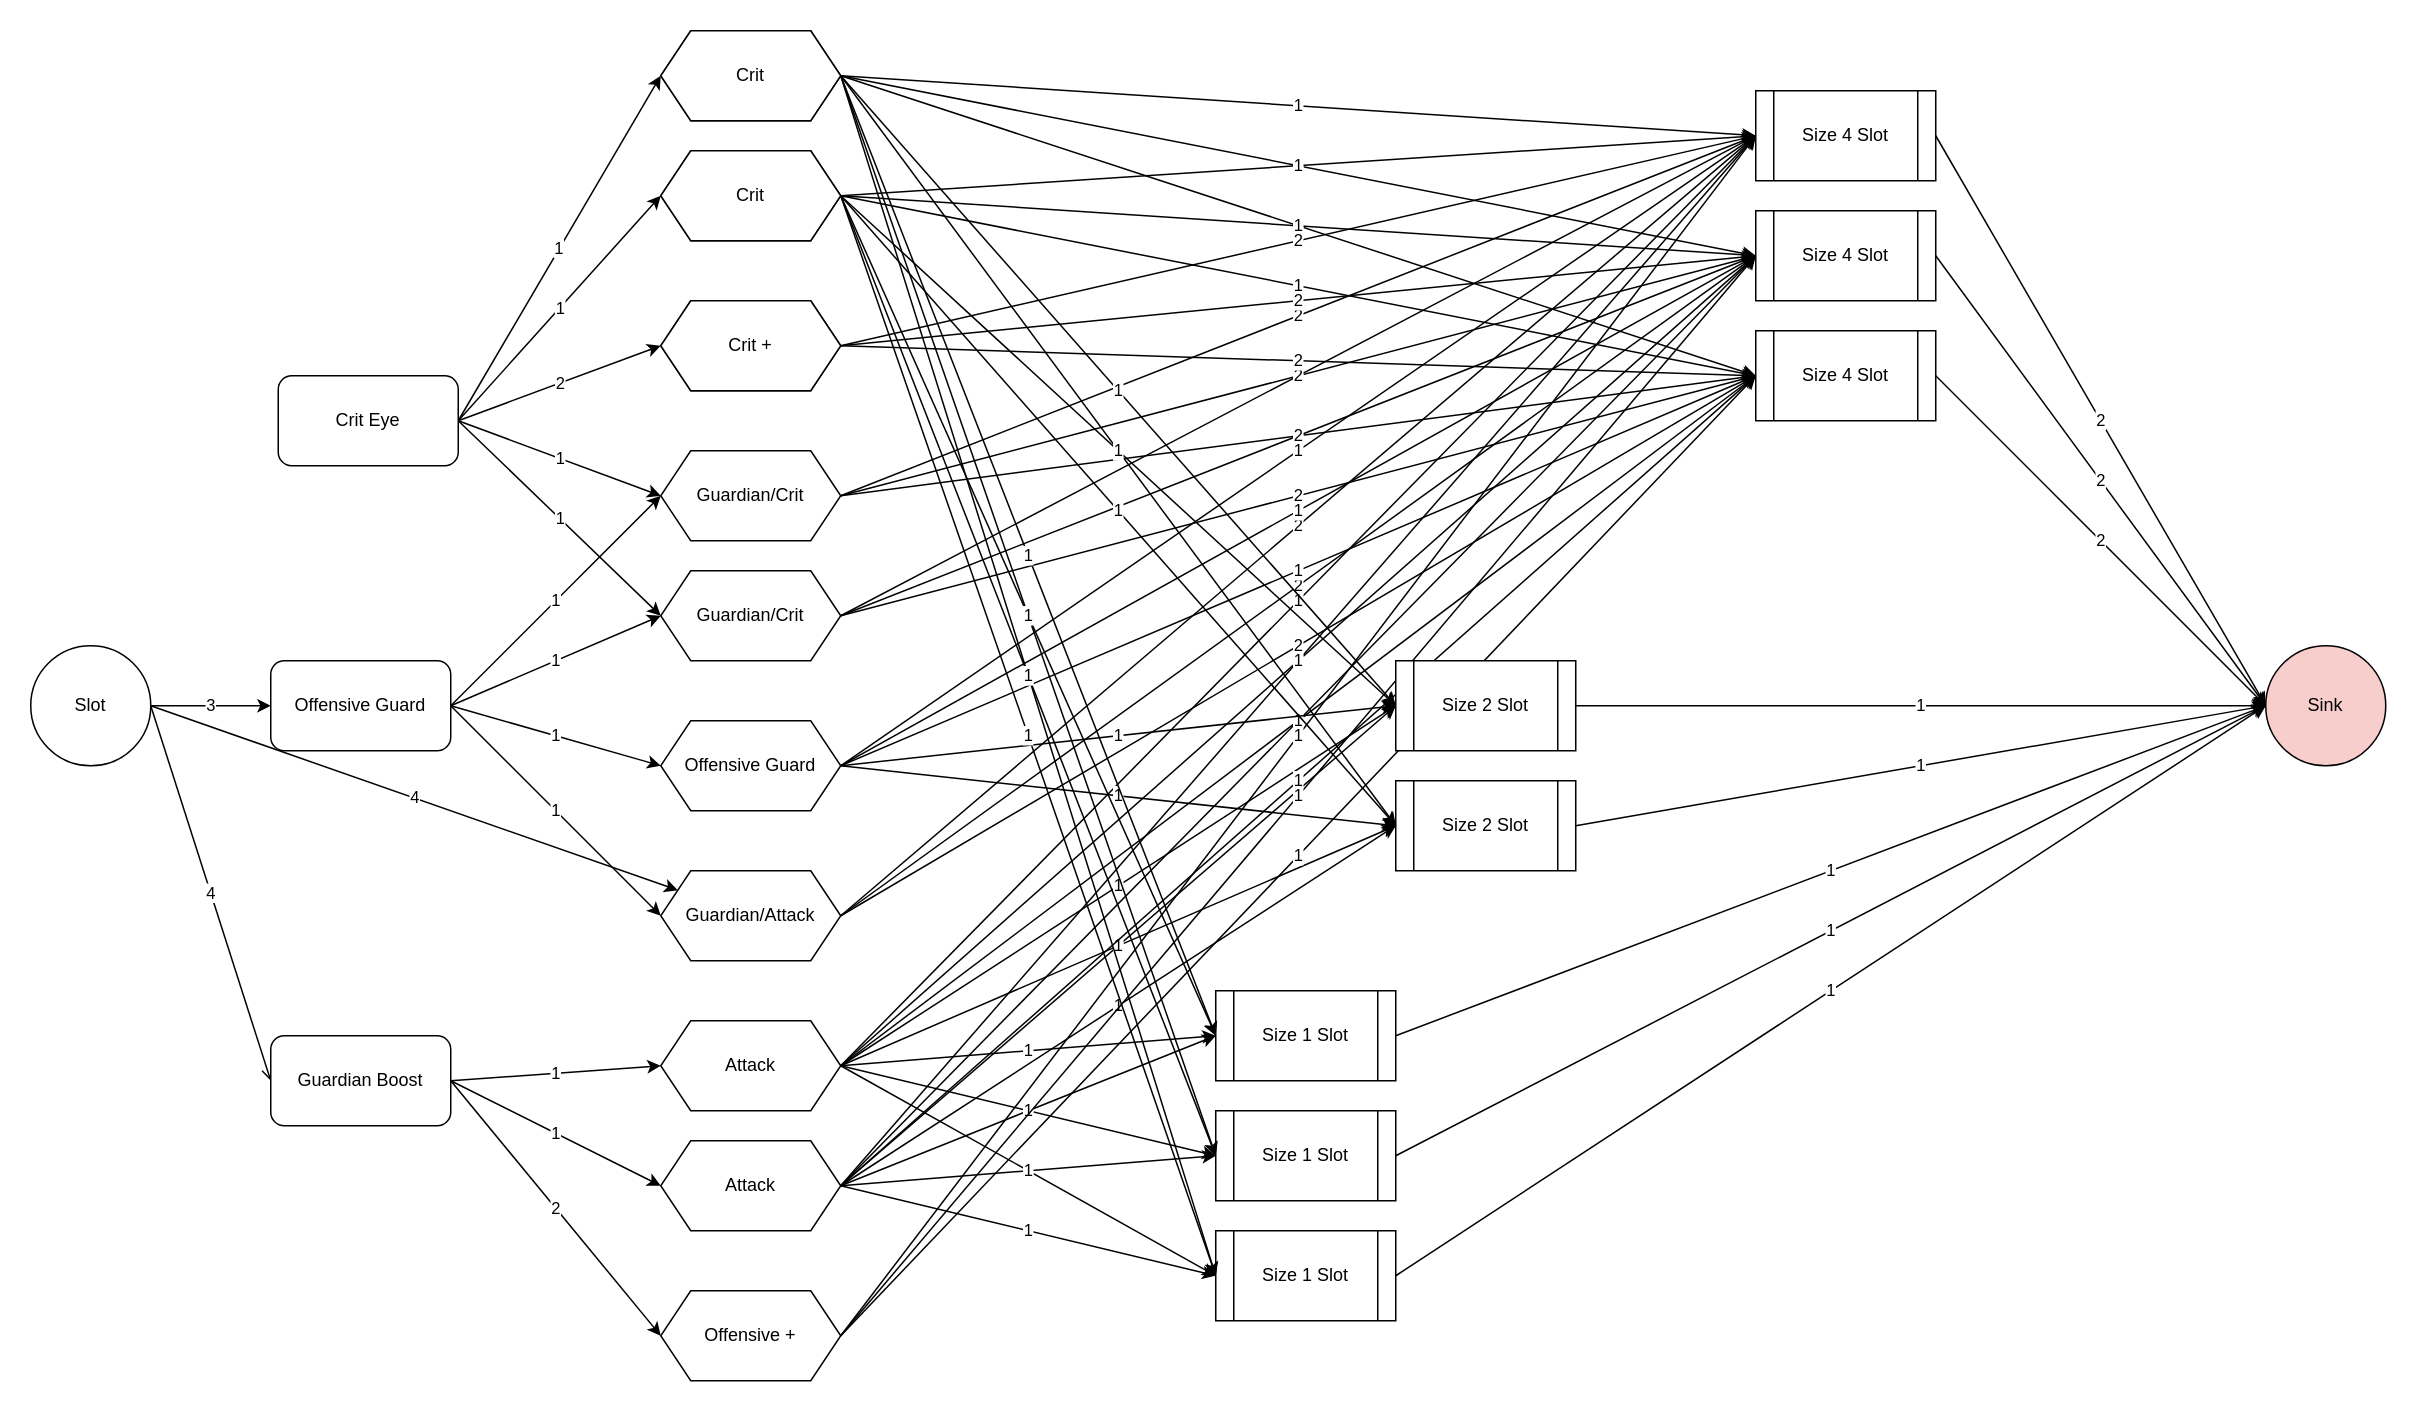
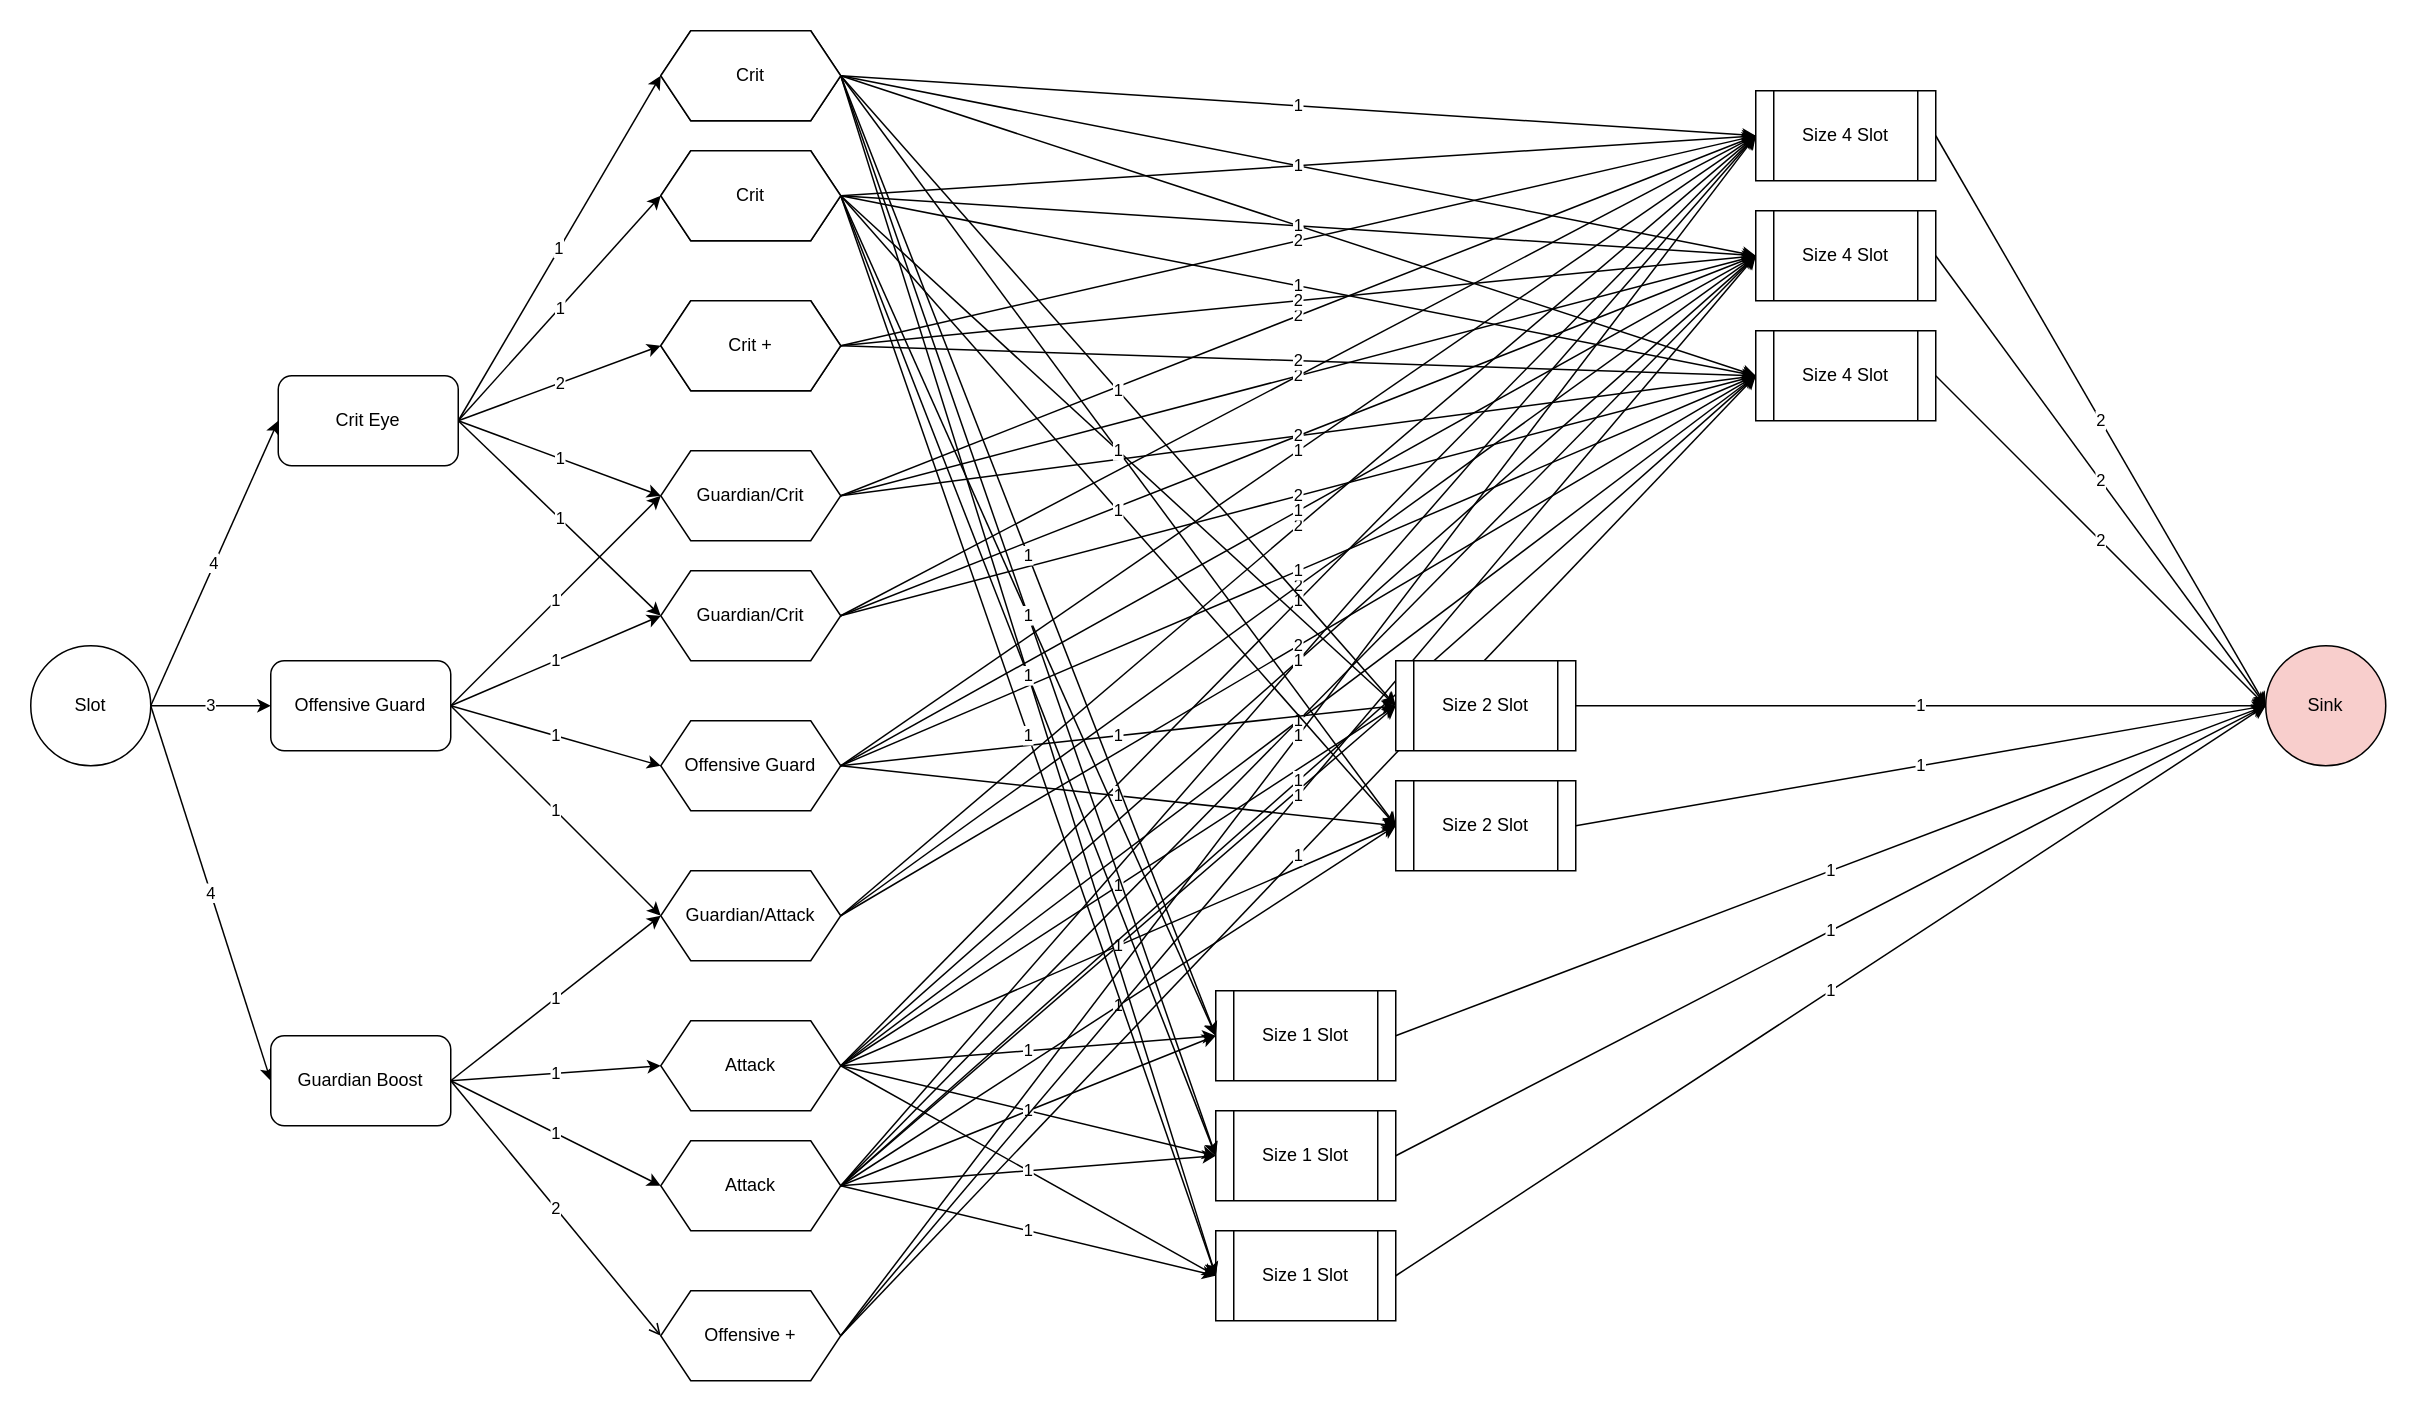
edge "Slot" -> "Guardian/Attack": now "Slot" -> "Crit Eye"
edge "Guardian Boost" -> "Guardian/Attack": added, label "1"
edge "Slot" -> "Guardian Boost": arrowhead open -> classic
edge "Guardian Boost" -> "Offensive +": arrowhead classic -> open
